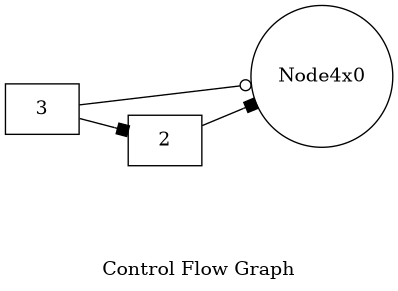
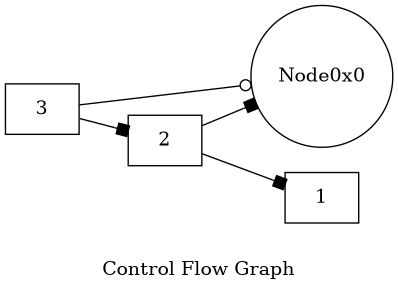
node "Node4x0": label "Node4x0" -> "Node0x0"
node "1": added
